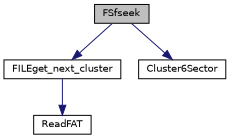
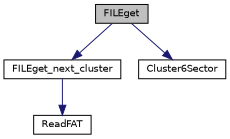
node "FSfseek": label "FSfseek" -> "FILEget"
